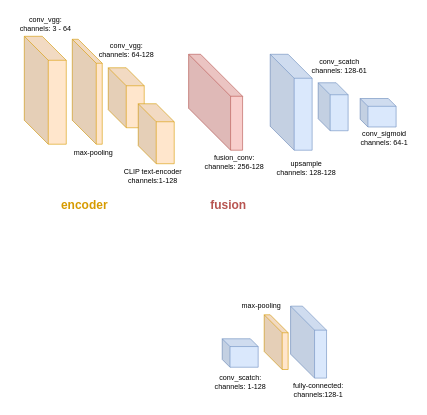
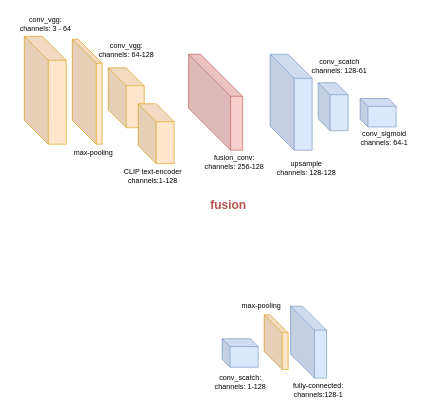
node "encoder": removed
